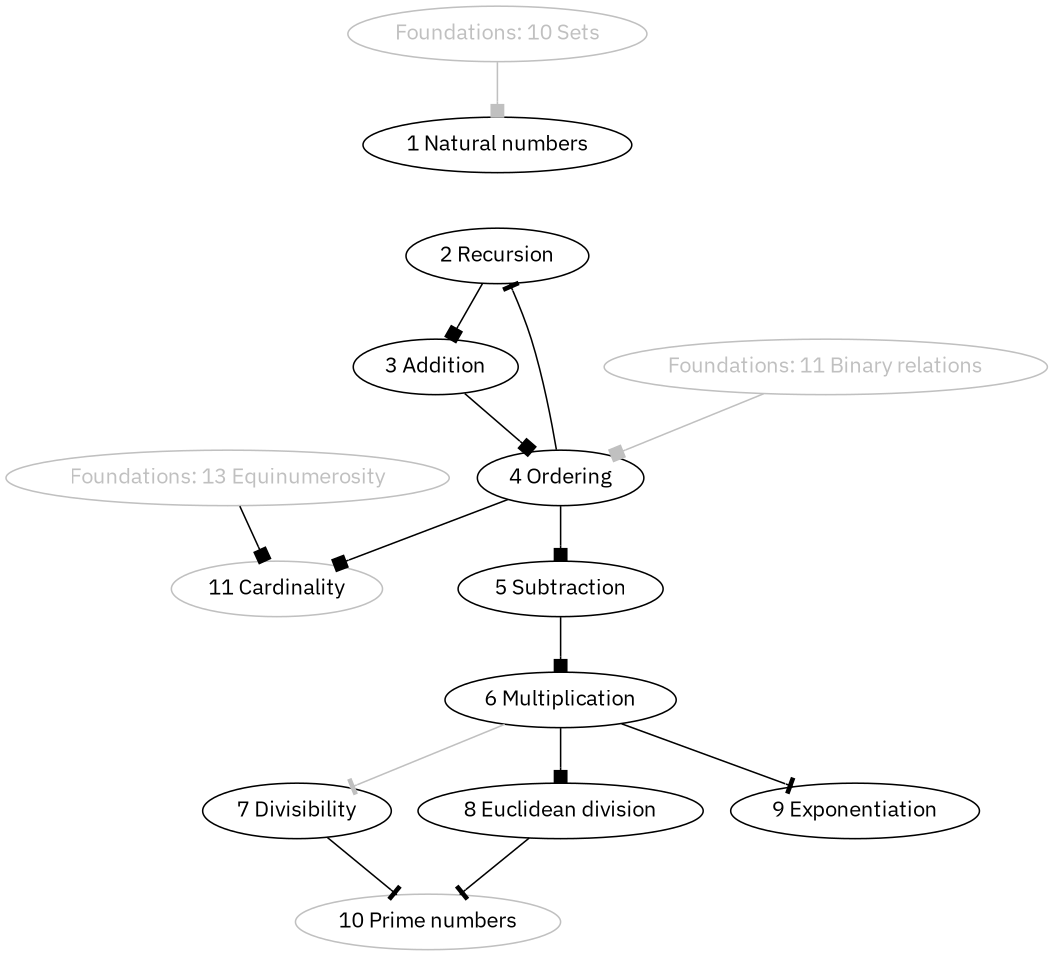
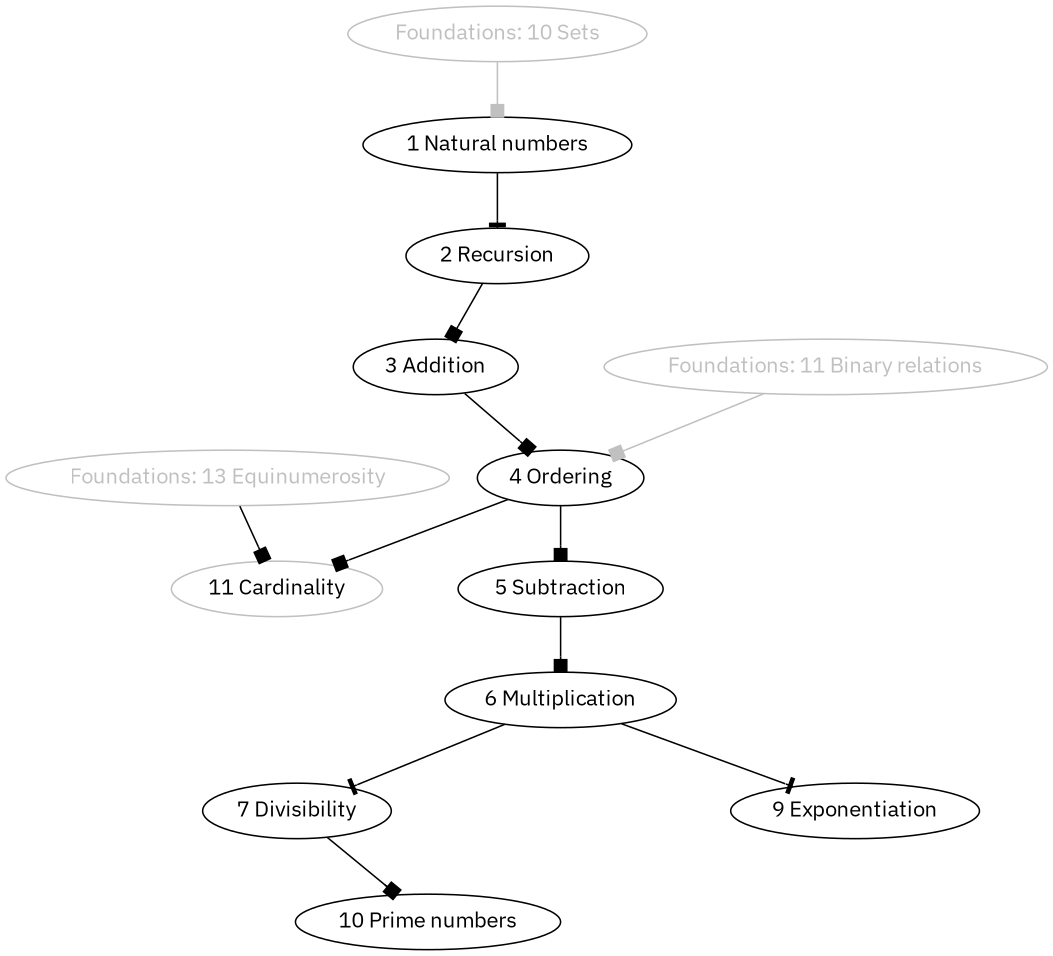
edge "4 Ordering" -> "2 Recursion": now "1 Natural numbers" -> "2 Recursion"
edge "6 Multiplication" -> "7 Divisibility": color gray -> black
node "8 Euclidean division": removed
edge "7 Divisibility" -> "10 Prime numbers": arrowhead tee -> box
node "10 Prime numbers": color gray -> black
